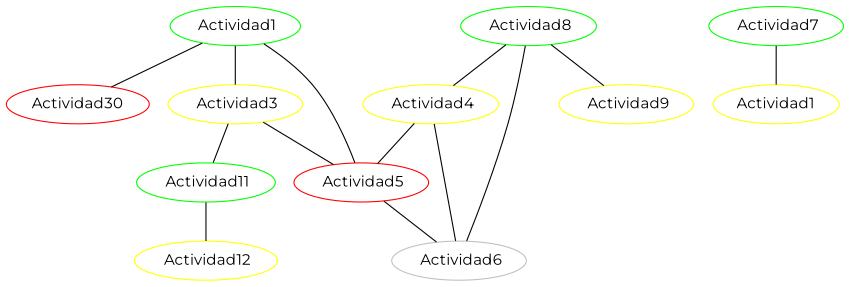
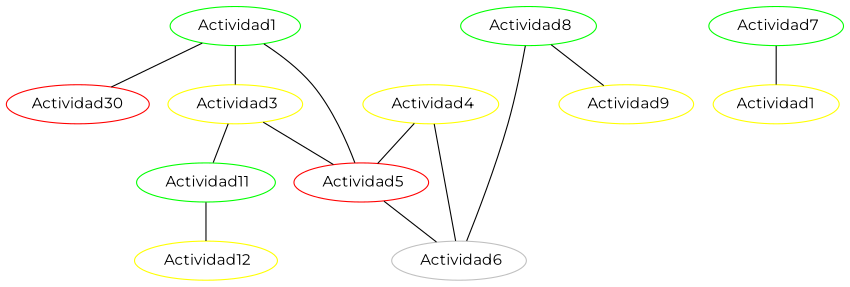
edge "Actividad8" -- "Actividad4": removed
